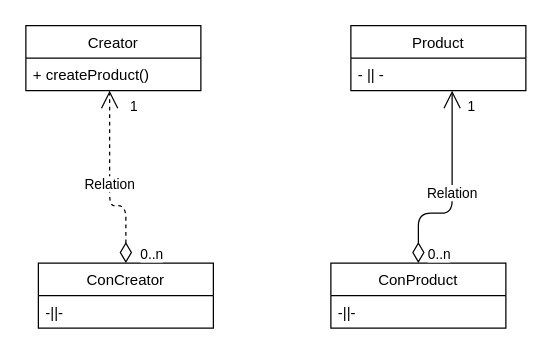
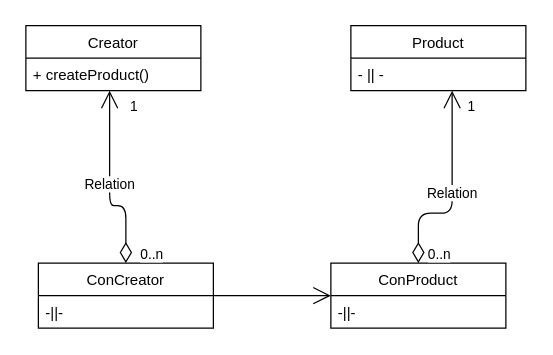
edge "+ createProduct()" -- "ConCreator": style dashed -> solid
edge "ConCreator" -> "ConProduct": added
